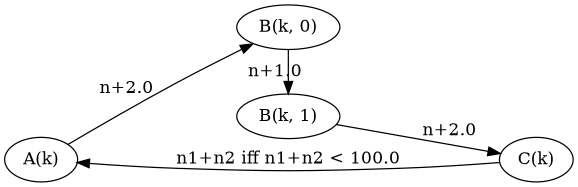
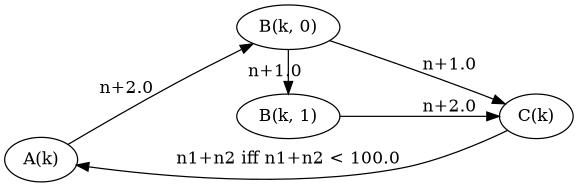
edge "B(k, 0)" -> "C(k)": added, label "n+1.0"
